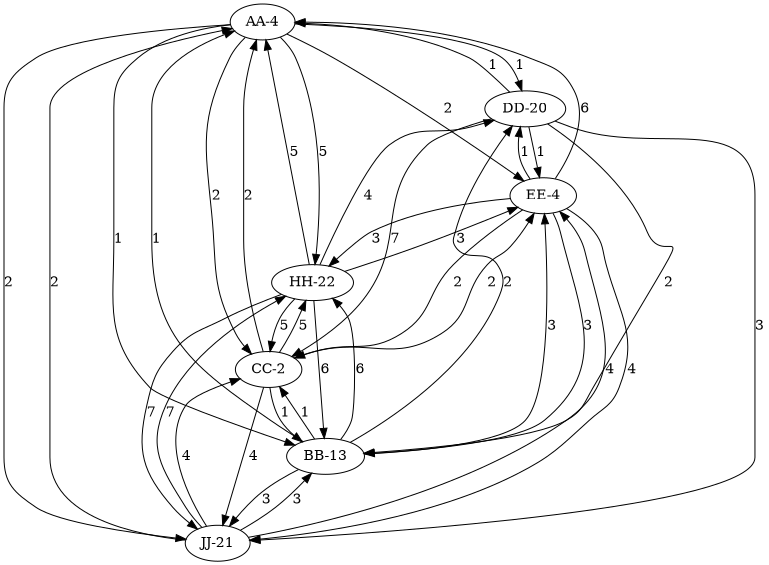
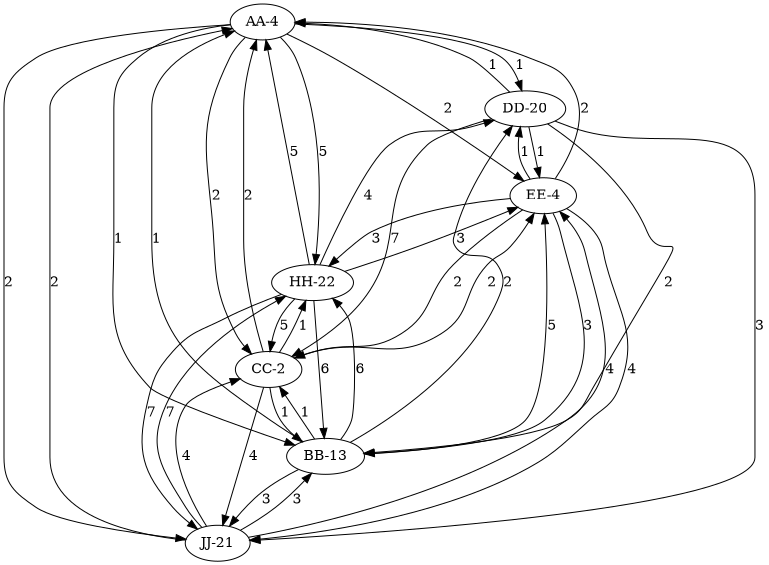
edge "EE-4" -> "AA-4": label "6" -> "2"
edge "CC-2" -> "HH-22": label "5" -> "1"
edge "BB-13" -> "EE-4": label "3" -> "5"
